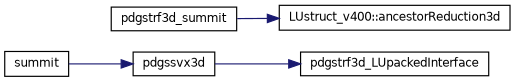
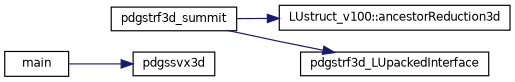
node "LUstruct_v400::ancestorReduction3d": label "LUstruct_v400::ancestorReduction3d" -> "LUstruct_v100::ancestorReduction3d"
node "summit": label "summit" -> "main"
edge "pdgssvx3d" -> "pdgstrf3d_LUpackedInterface": now "pdgstrf3d_summit" -> "pdgstrf3d_LUpackedInterface"
